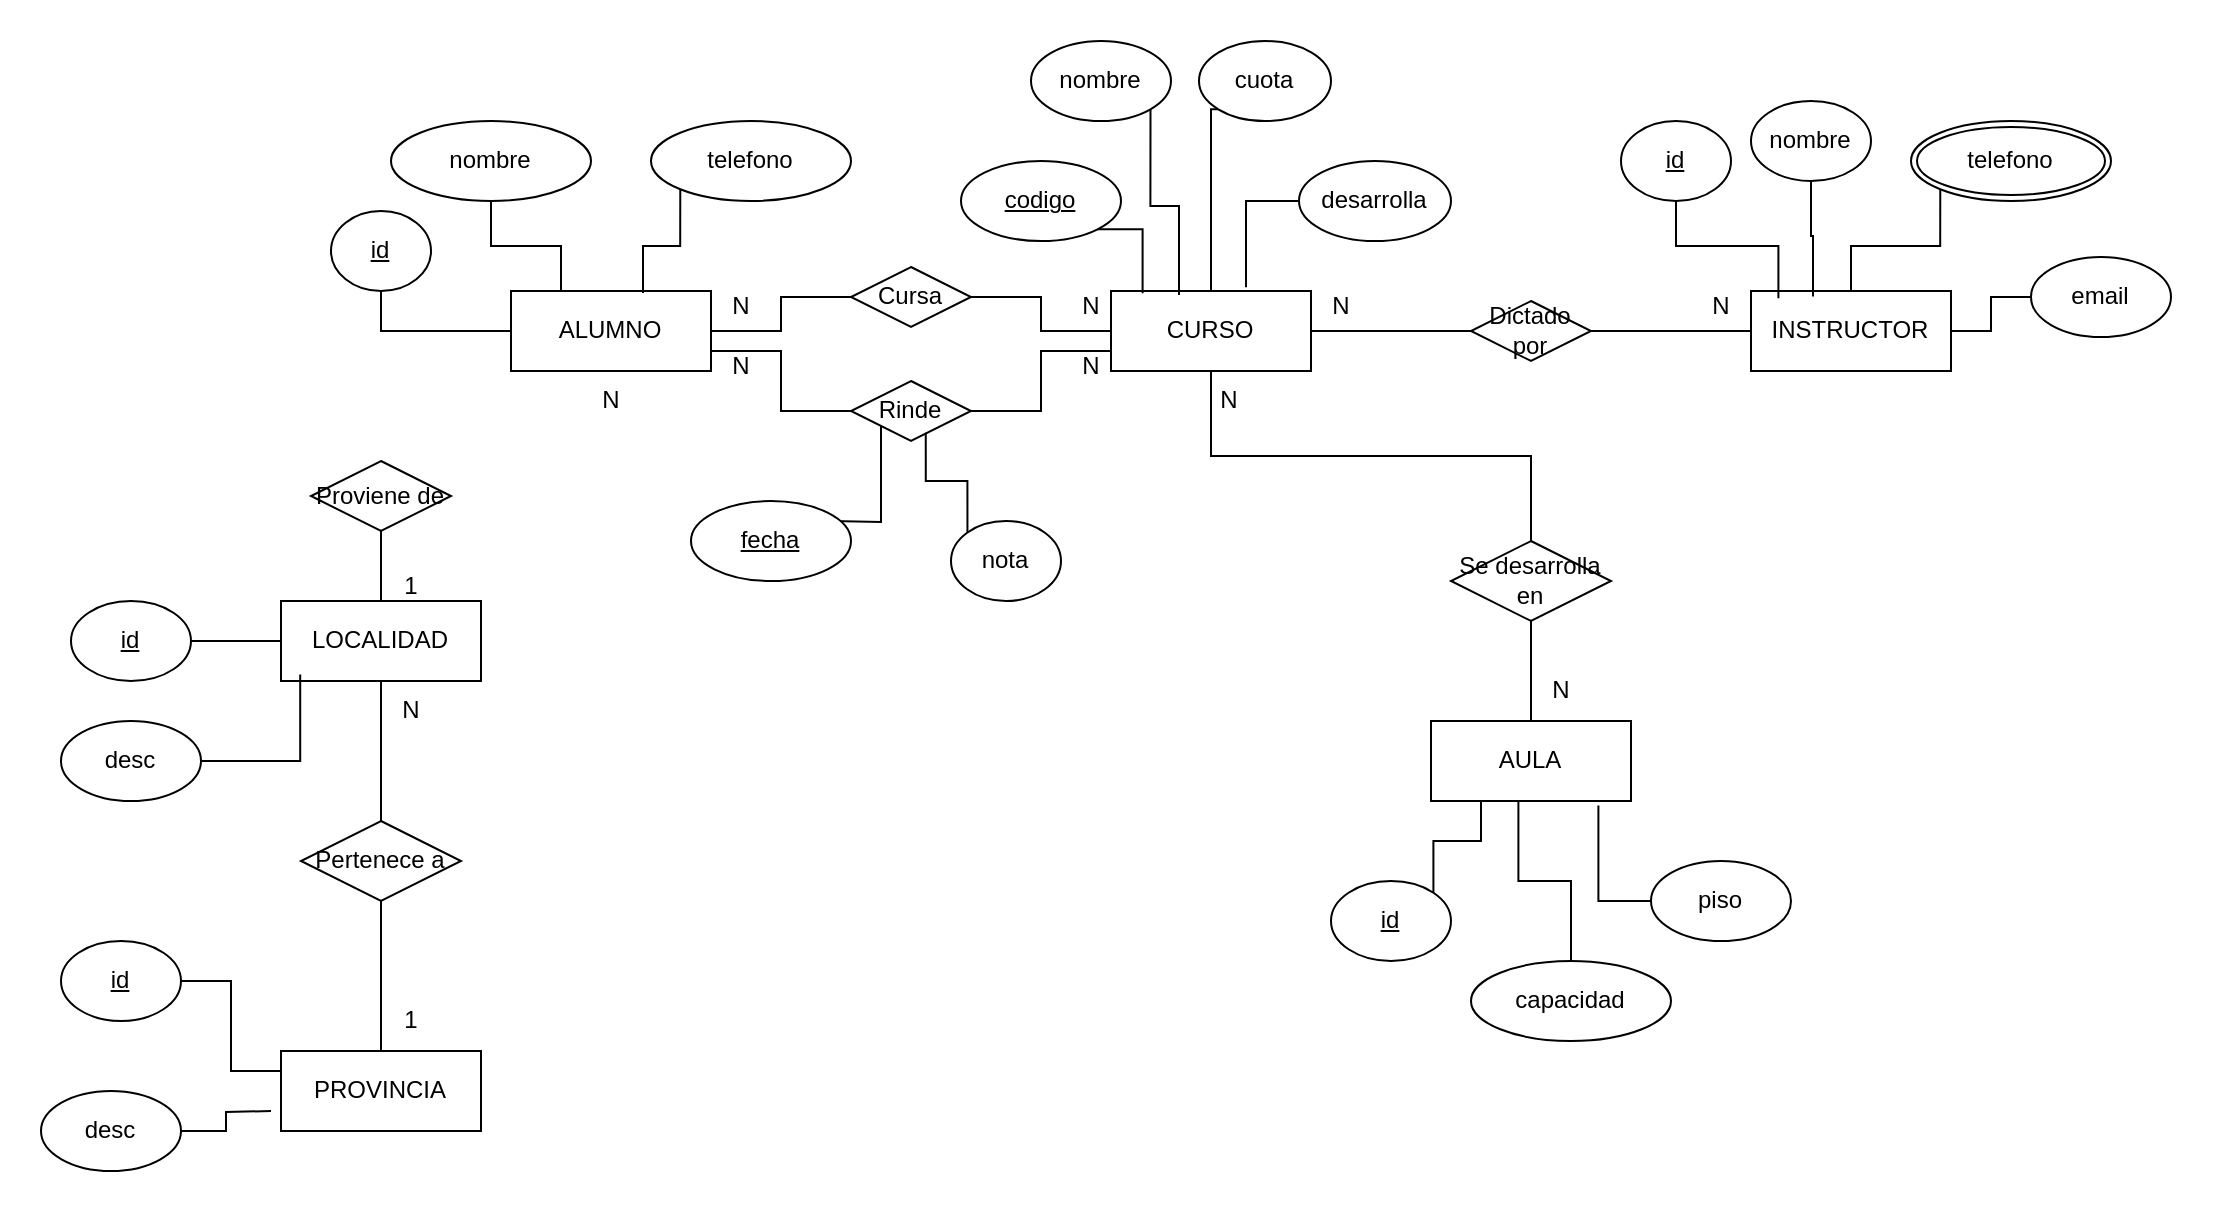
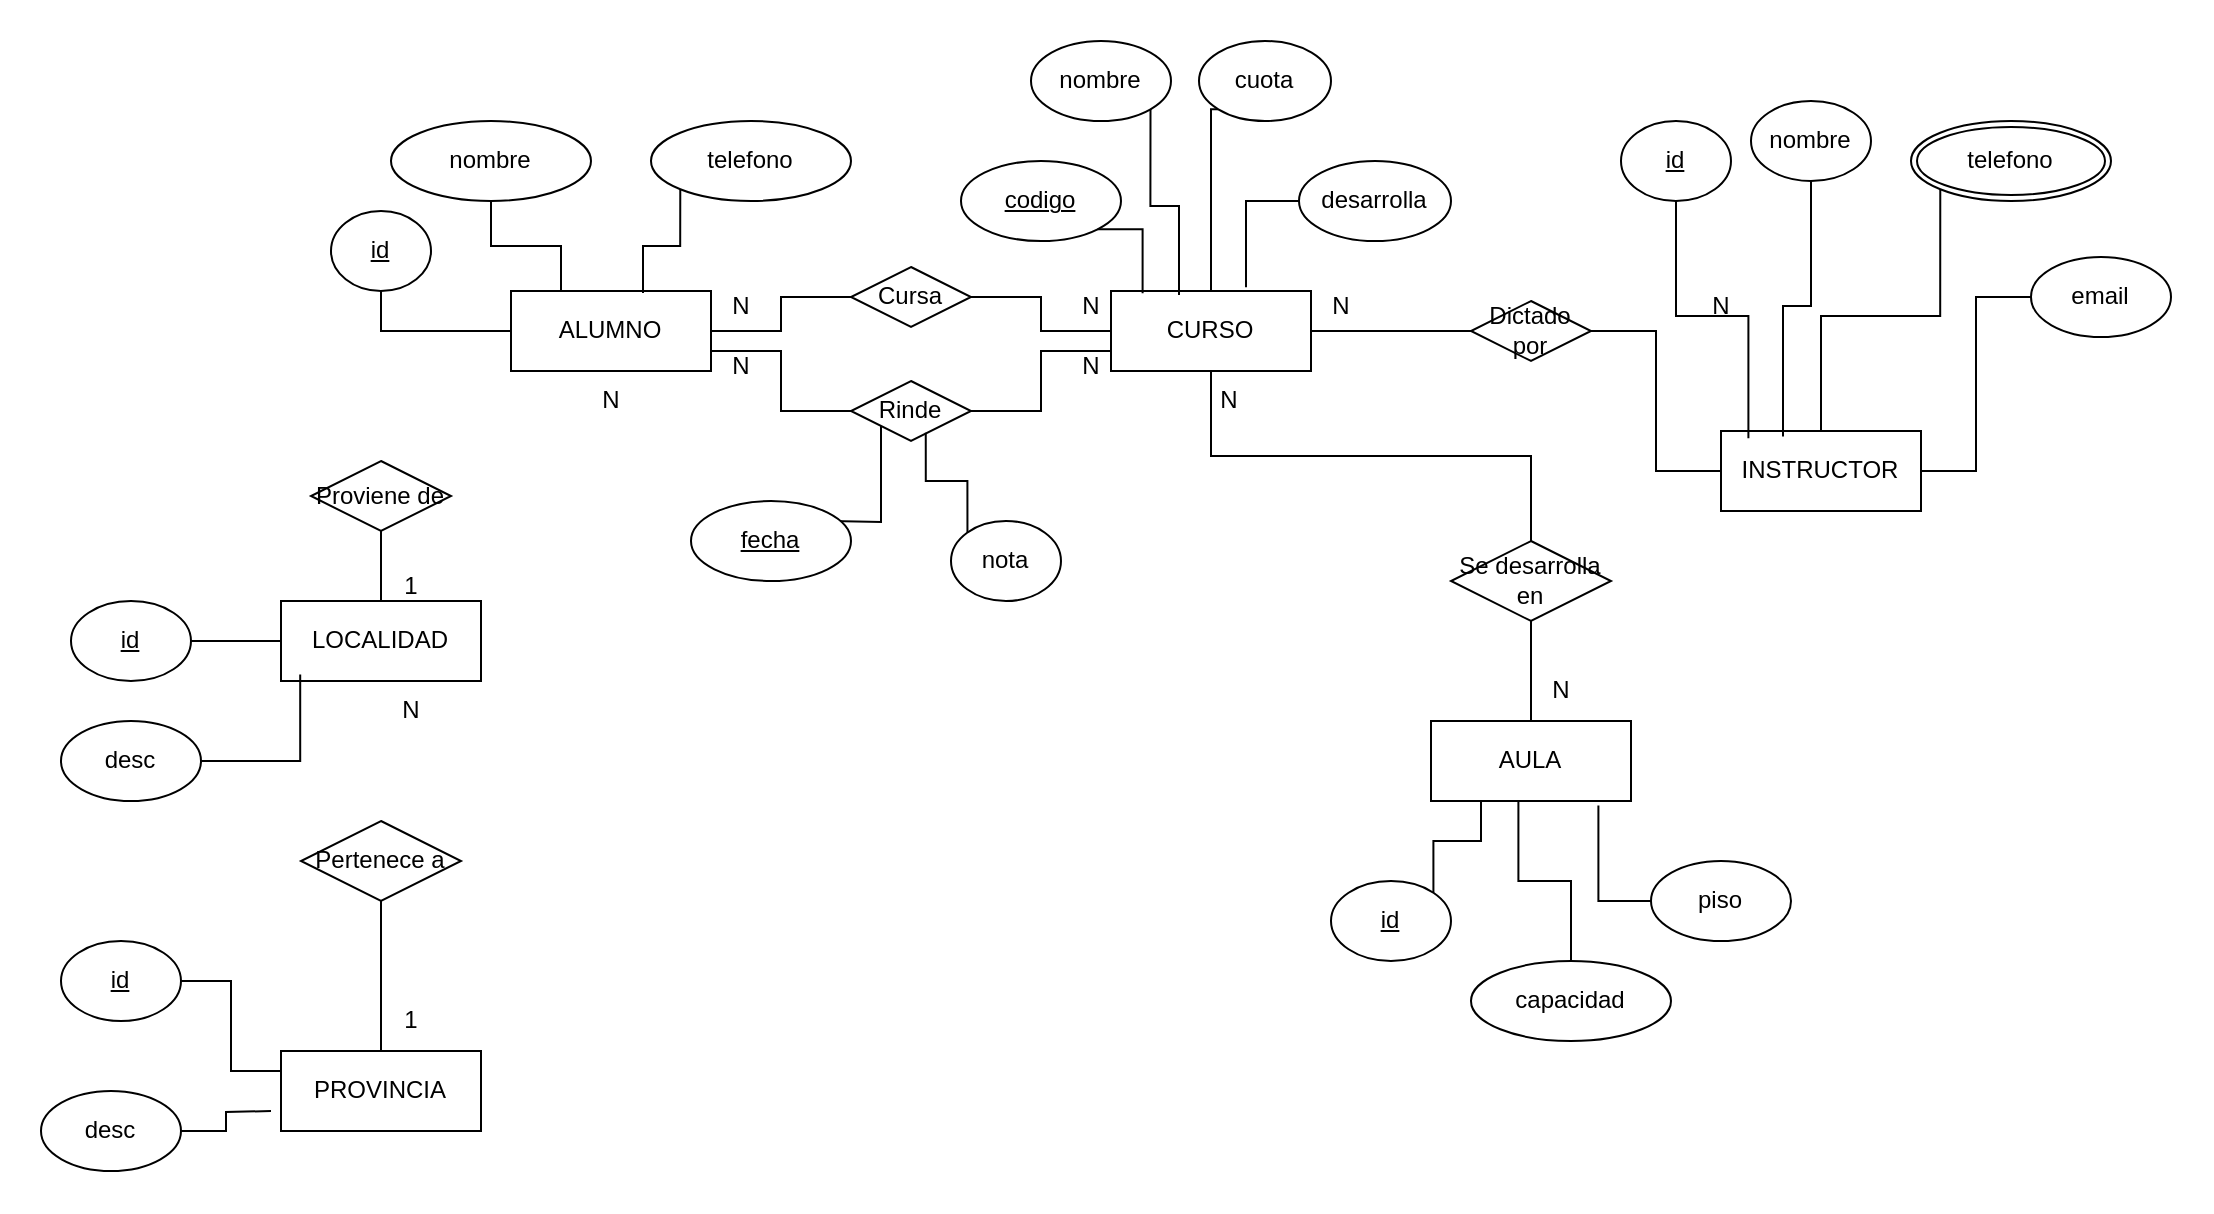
node "INSTRUCTOR": moved (1851, 331) -> (1821, 471)
edge "LOCALIDAD" -- "Pertenece a": removed
